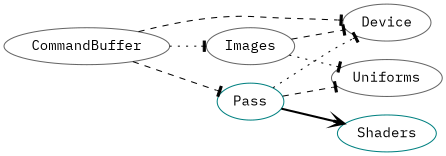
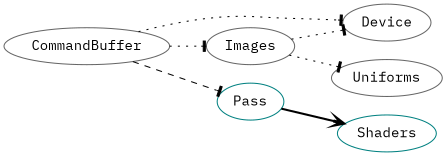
edge "CommandBuffer" -> "Device": style dashed -> dotted
edge "Images" -> "Device": style dashed -> dotted
edge "Pass" -> "Device": removed
edge "Pass" -> "Uniforms": removed
